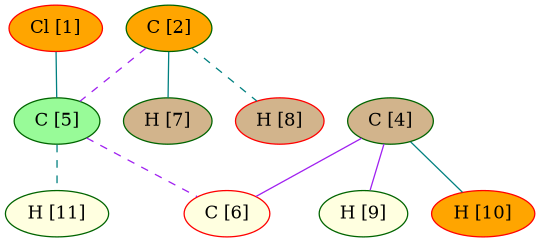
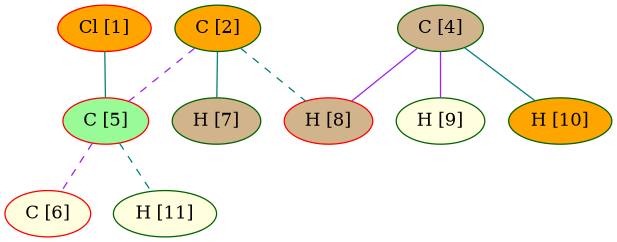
node "C [5]": color darkgreen -> red
edge "C [4]" -- "C [6]": now "C [4]" -- "H [8]"
node "H [10]": color red -> darkgreen
